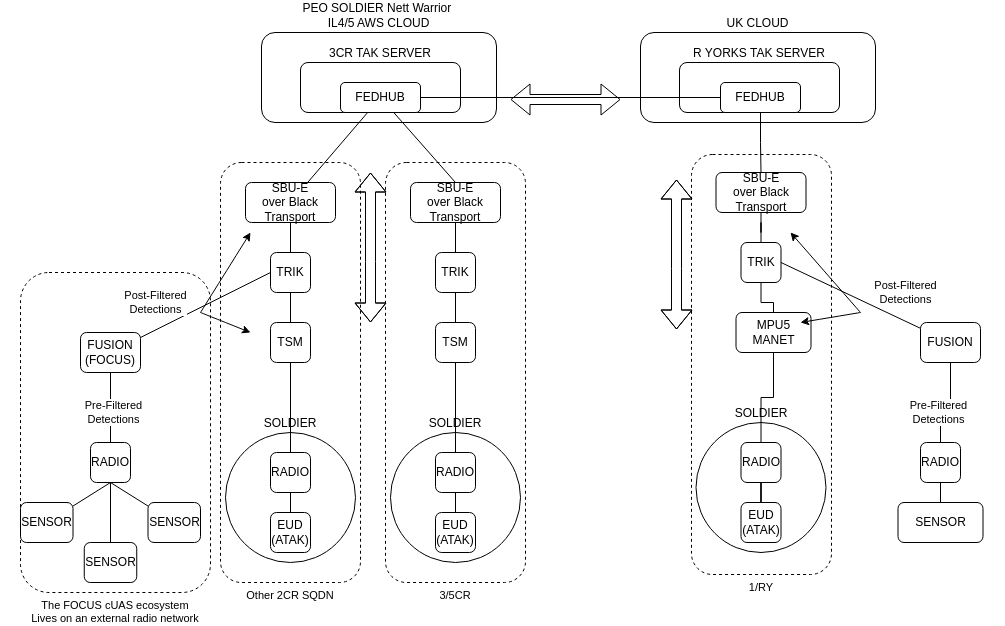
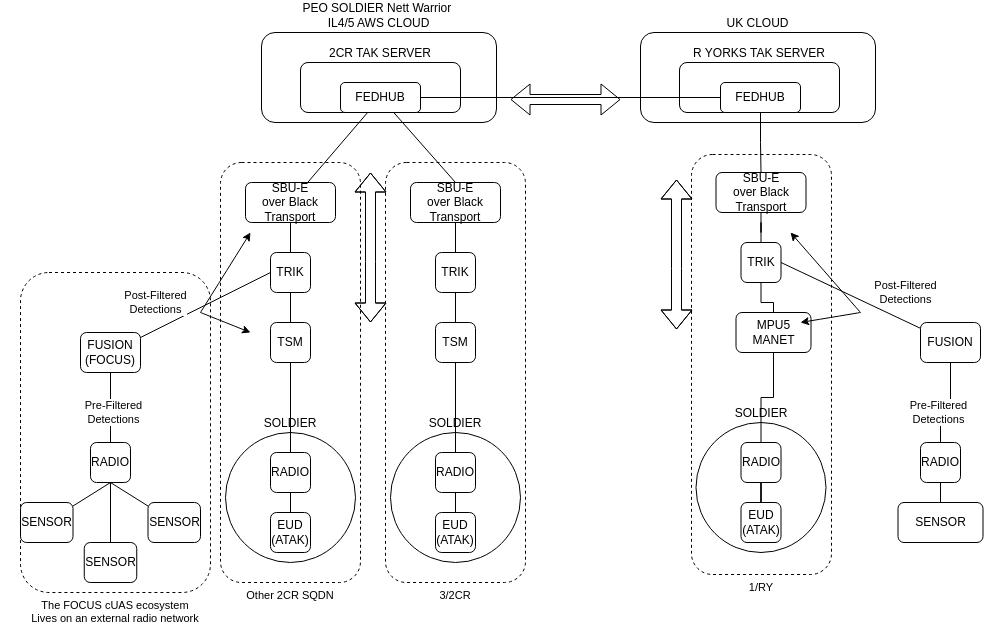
node "3CR TAK SERVER": label "3CR TAK SERVER" -> "2CR TAK SERVER"
node "3/5CR": label "3/5CR" -> "3/2CR"
